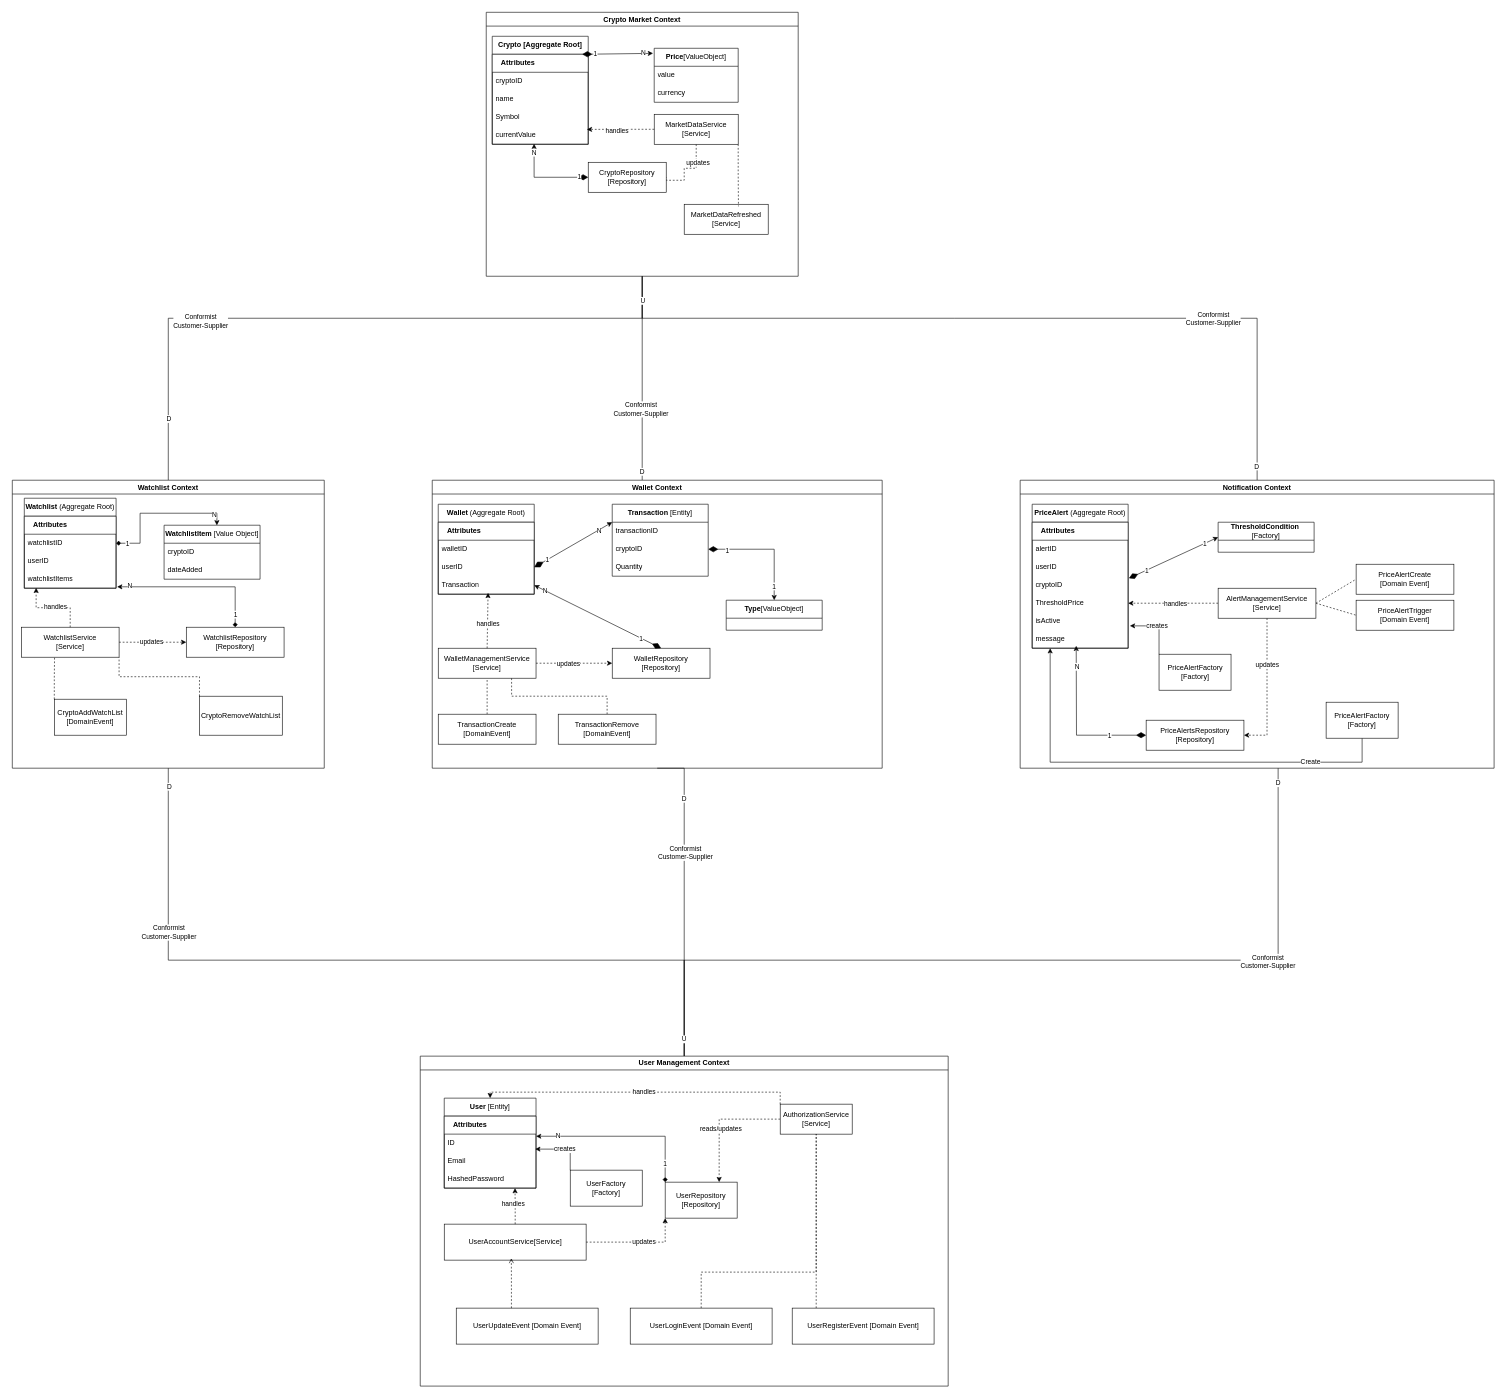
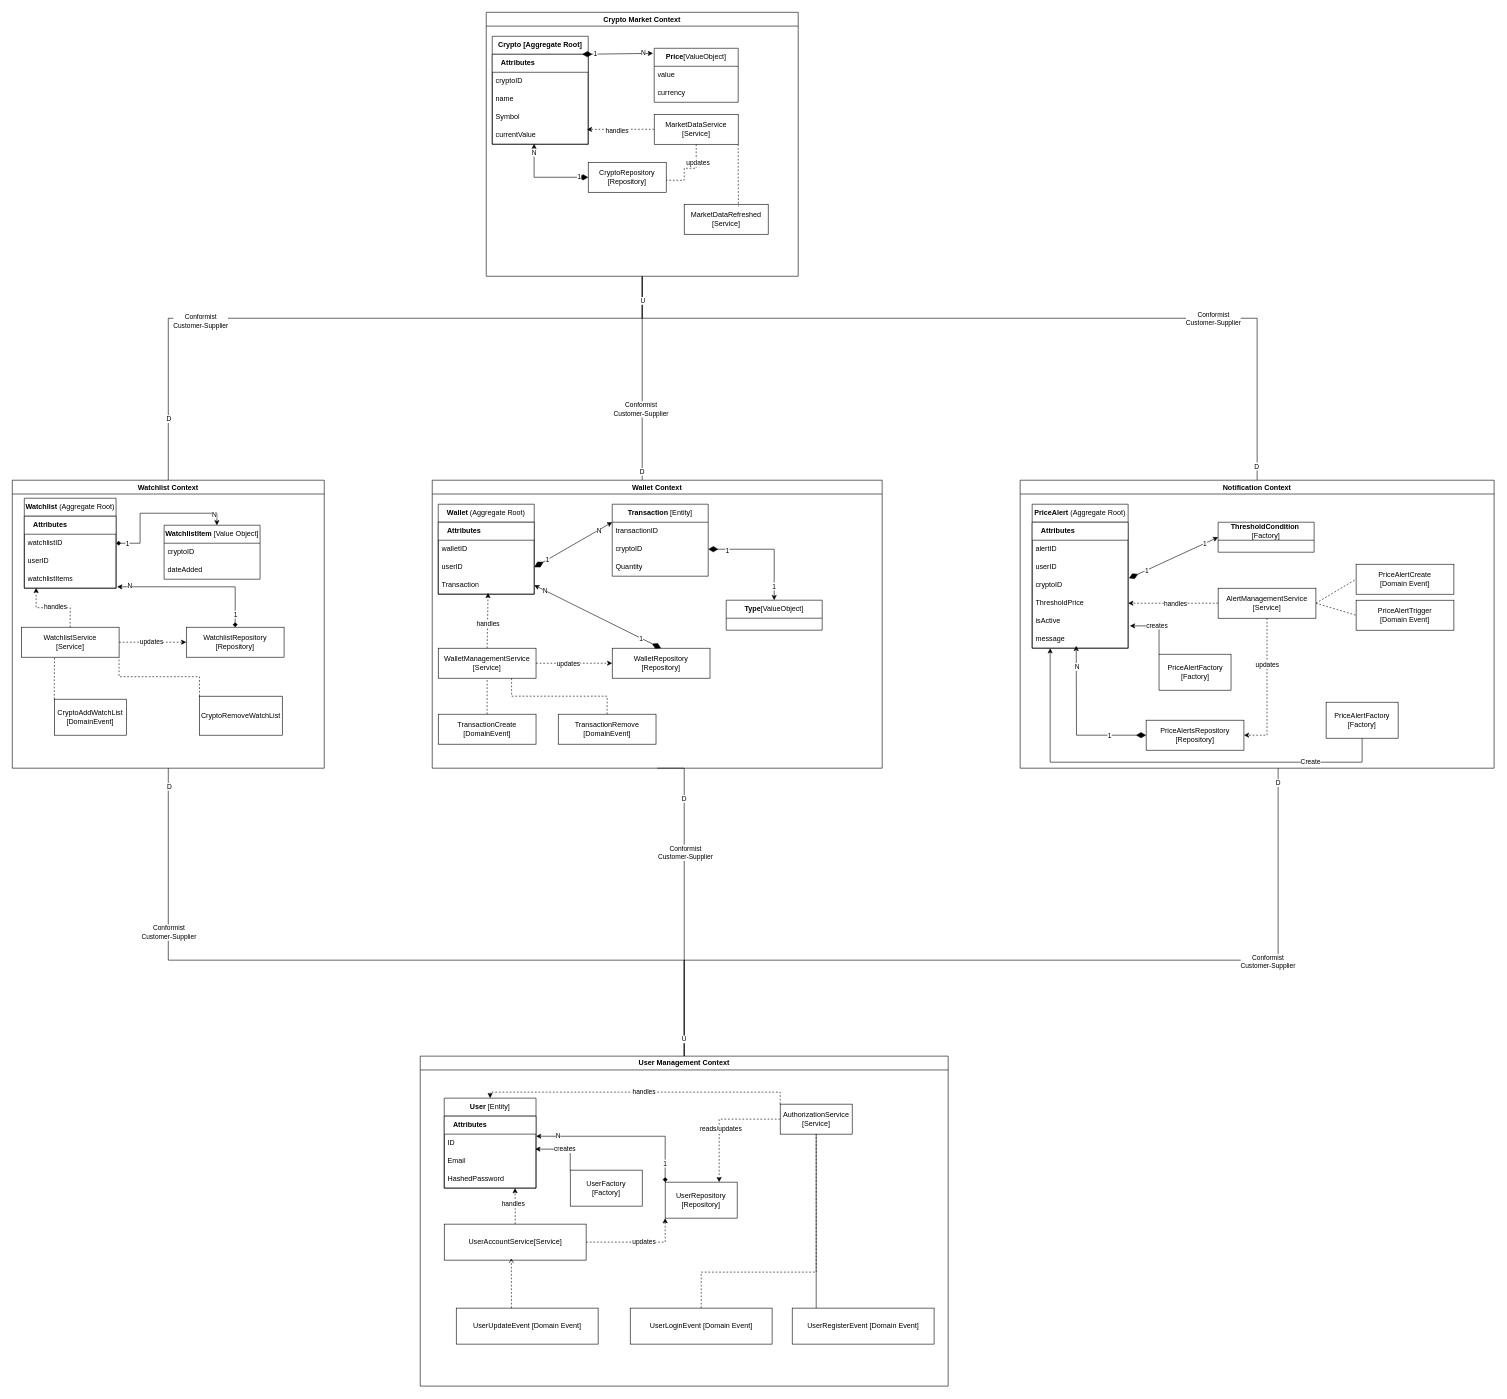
edge "AuthorizationService [Service]" -- "UserRegisterEvent [Domain Event]": style dashed -> solid
